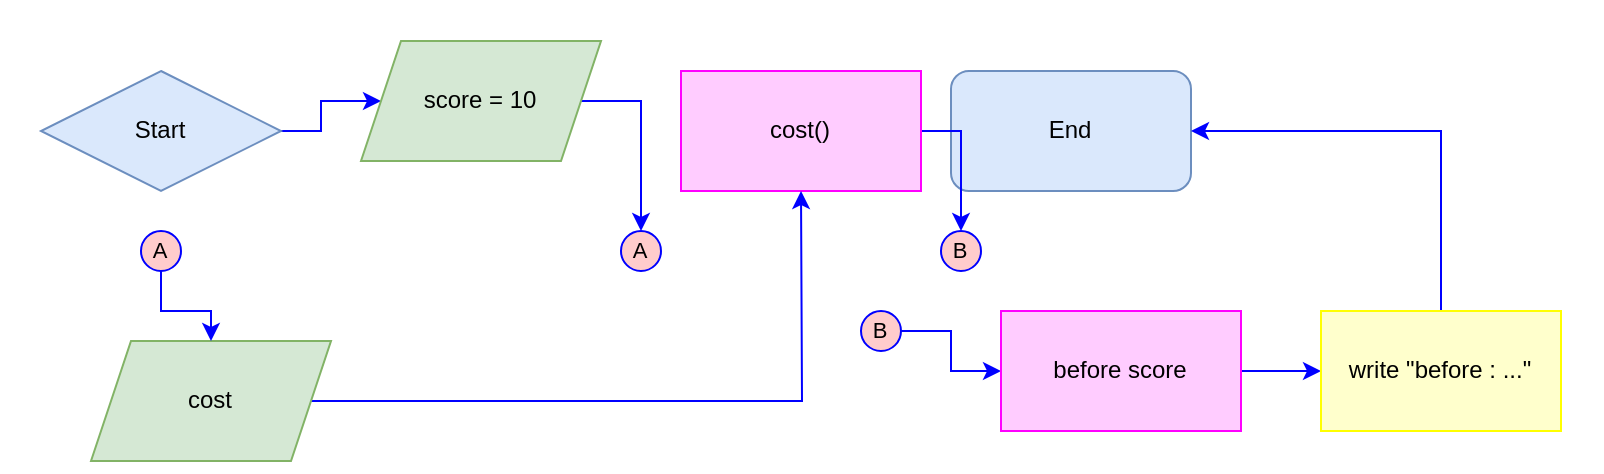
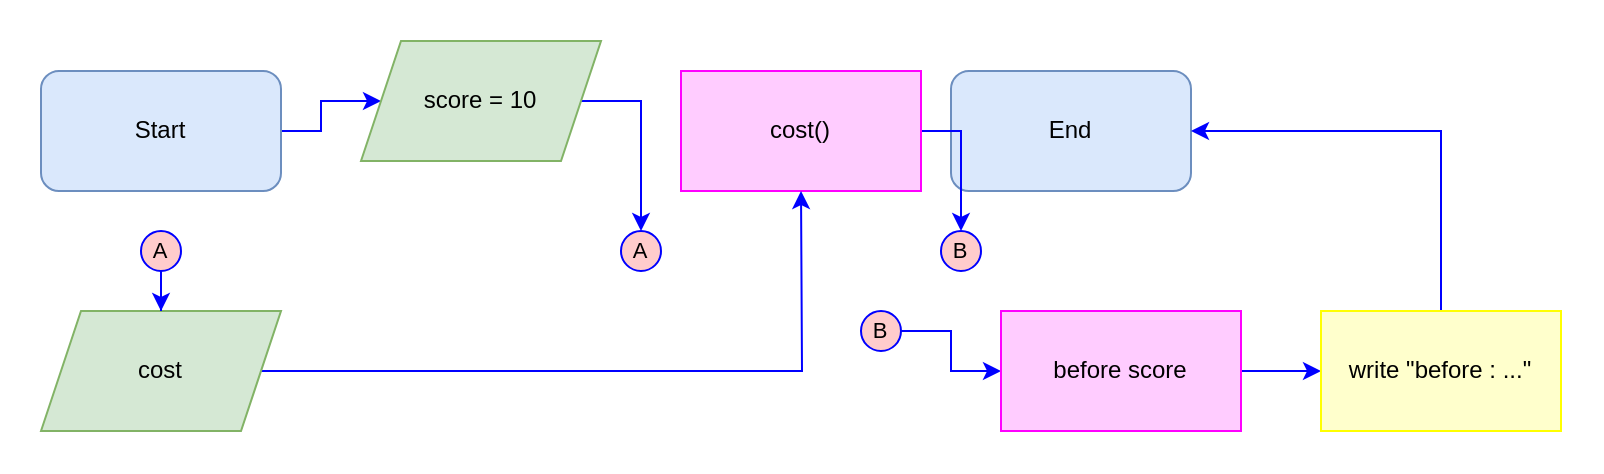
node "Start": shape diamond -> rounded rectangle
node "cost": moved (211, 401) -> (161, 371)
